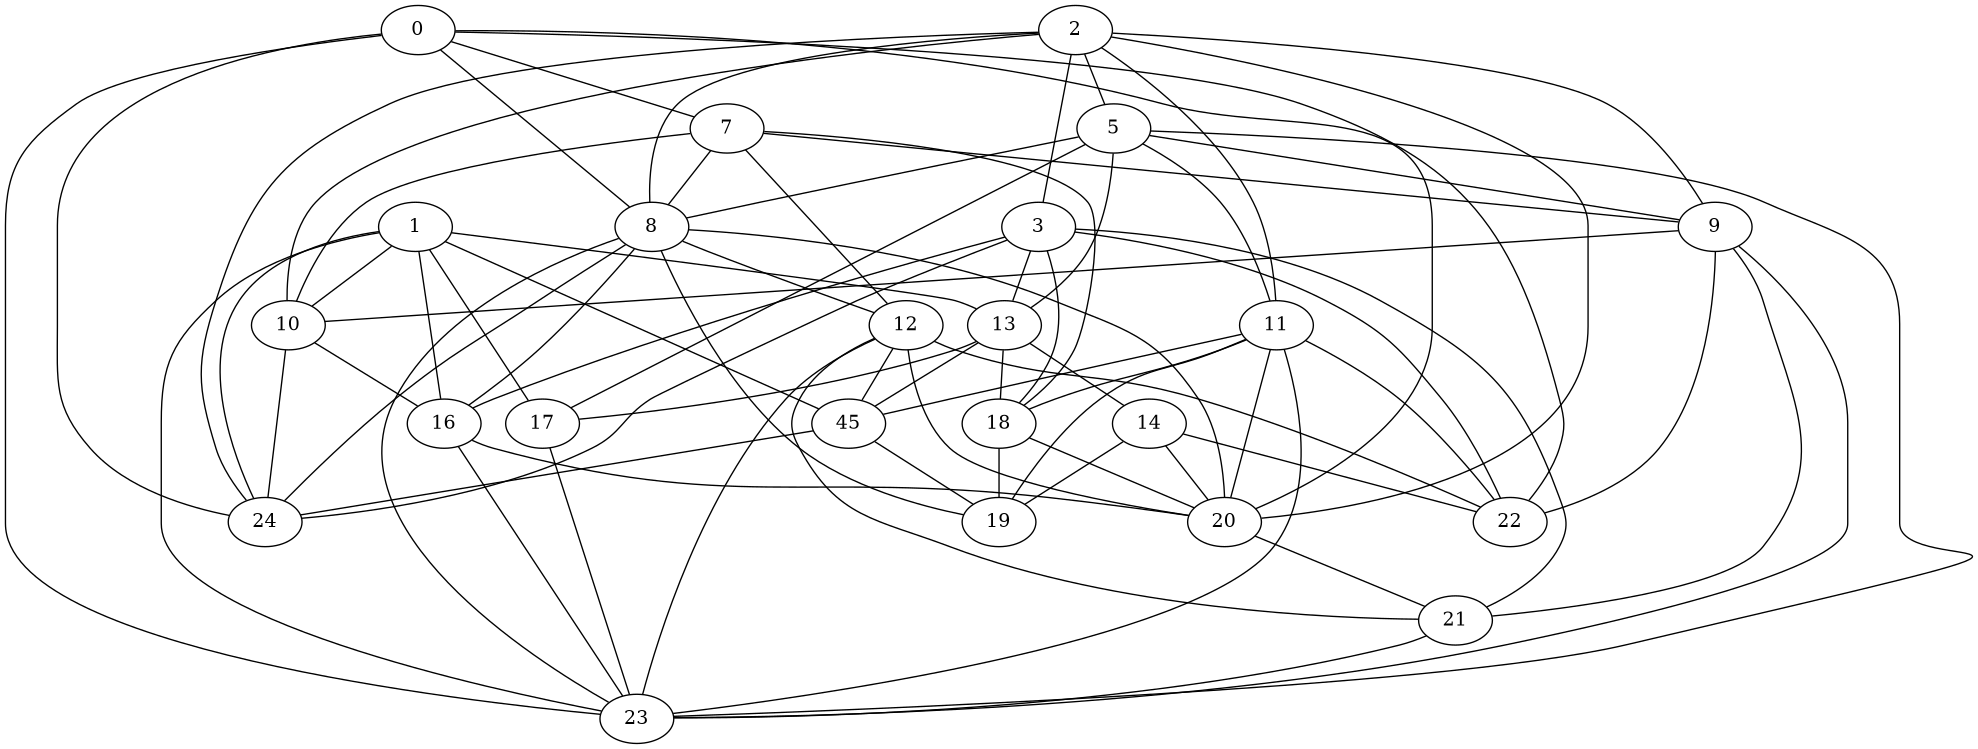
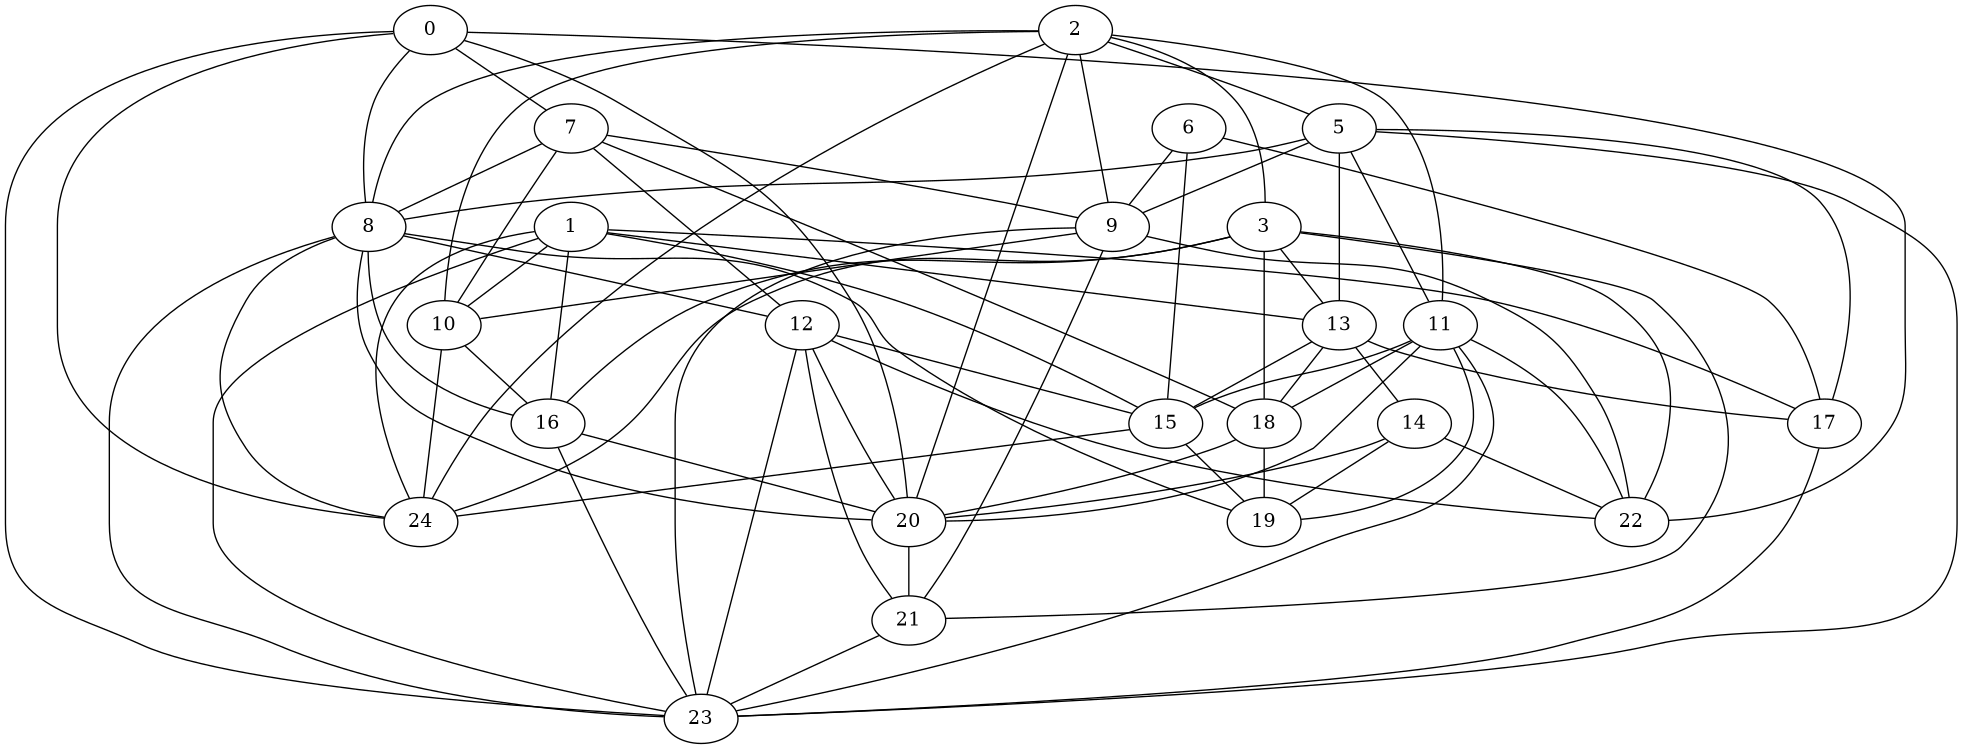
node "6": added
node "45": label "45" -> "15"
